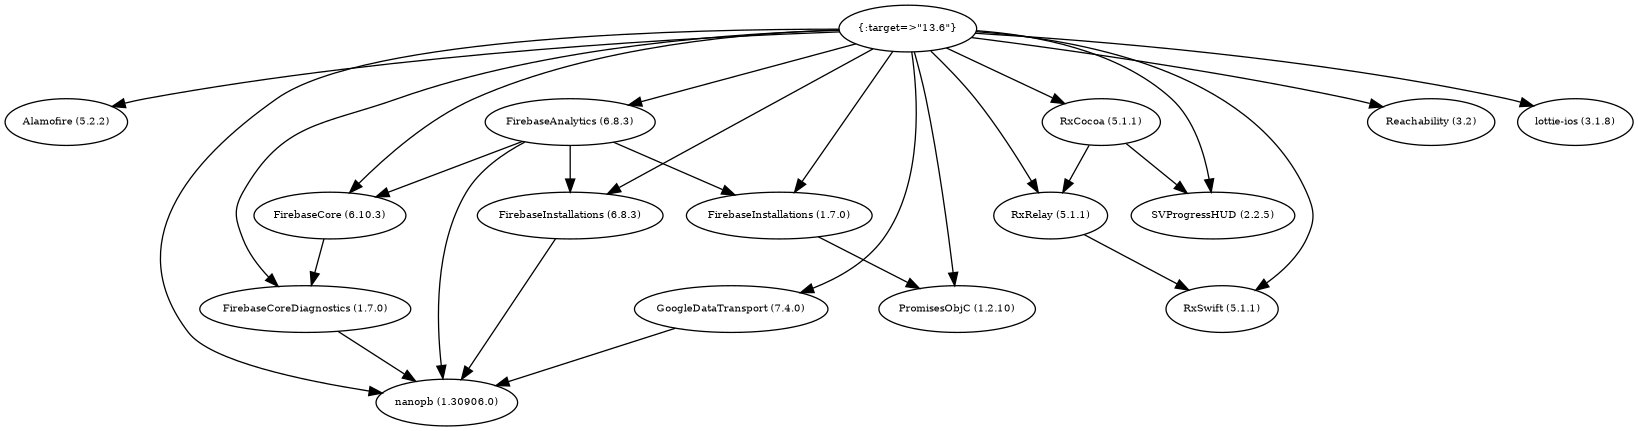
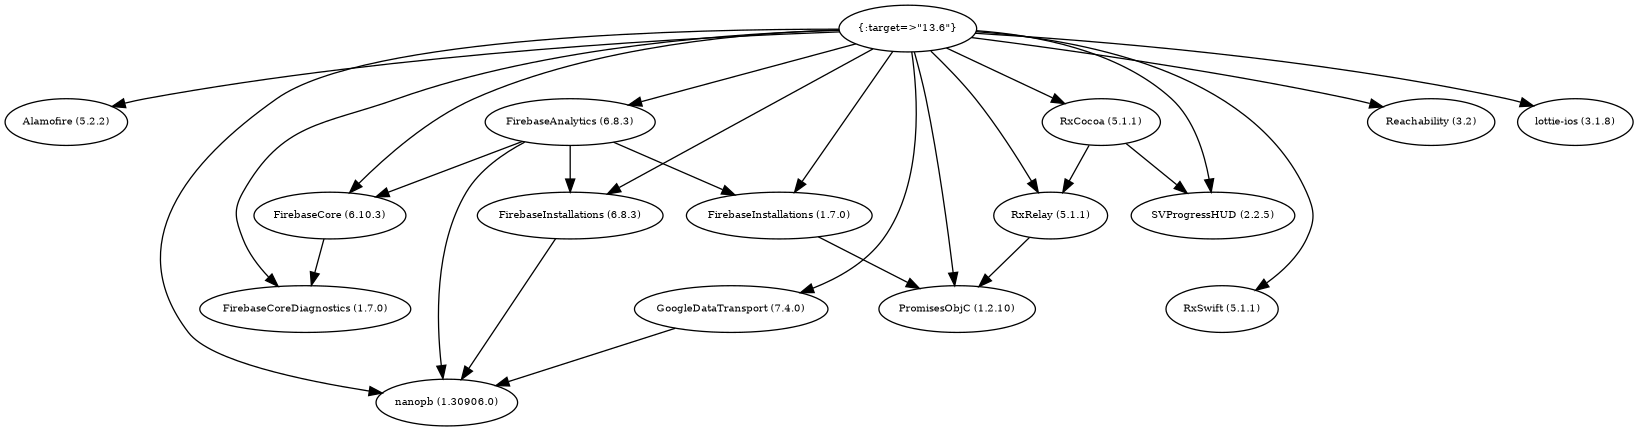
edge "RxRelay (5.1.1)" -> "RxSwift (5.1.1)": now "RxRelay (5.1.1)" -> "PromisesObjC (1.2.10)"
edge "FirebaseCoreDiagnostics (1.7.0)" -> "nanopb (1.30906.0)": removed
